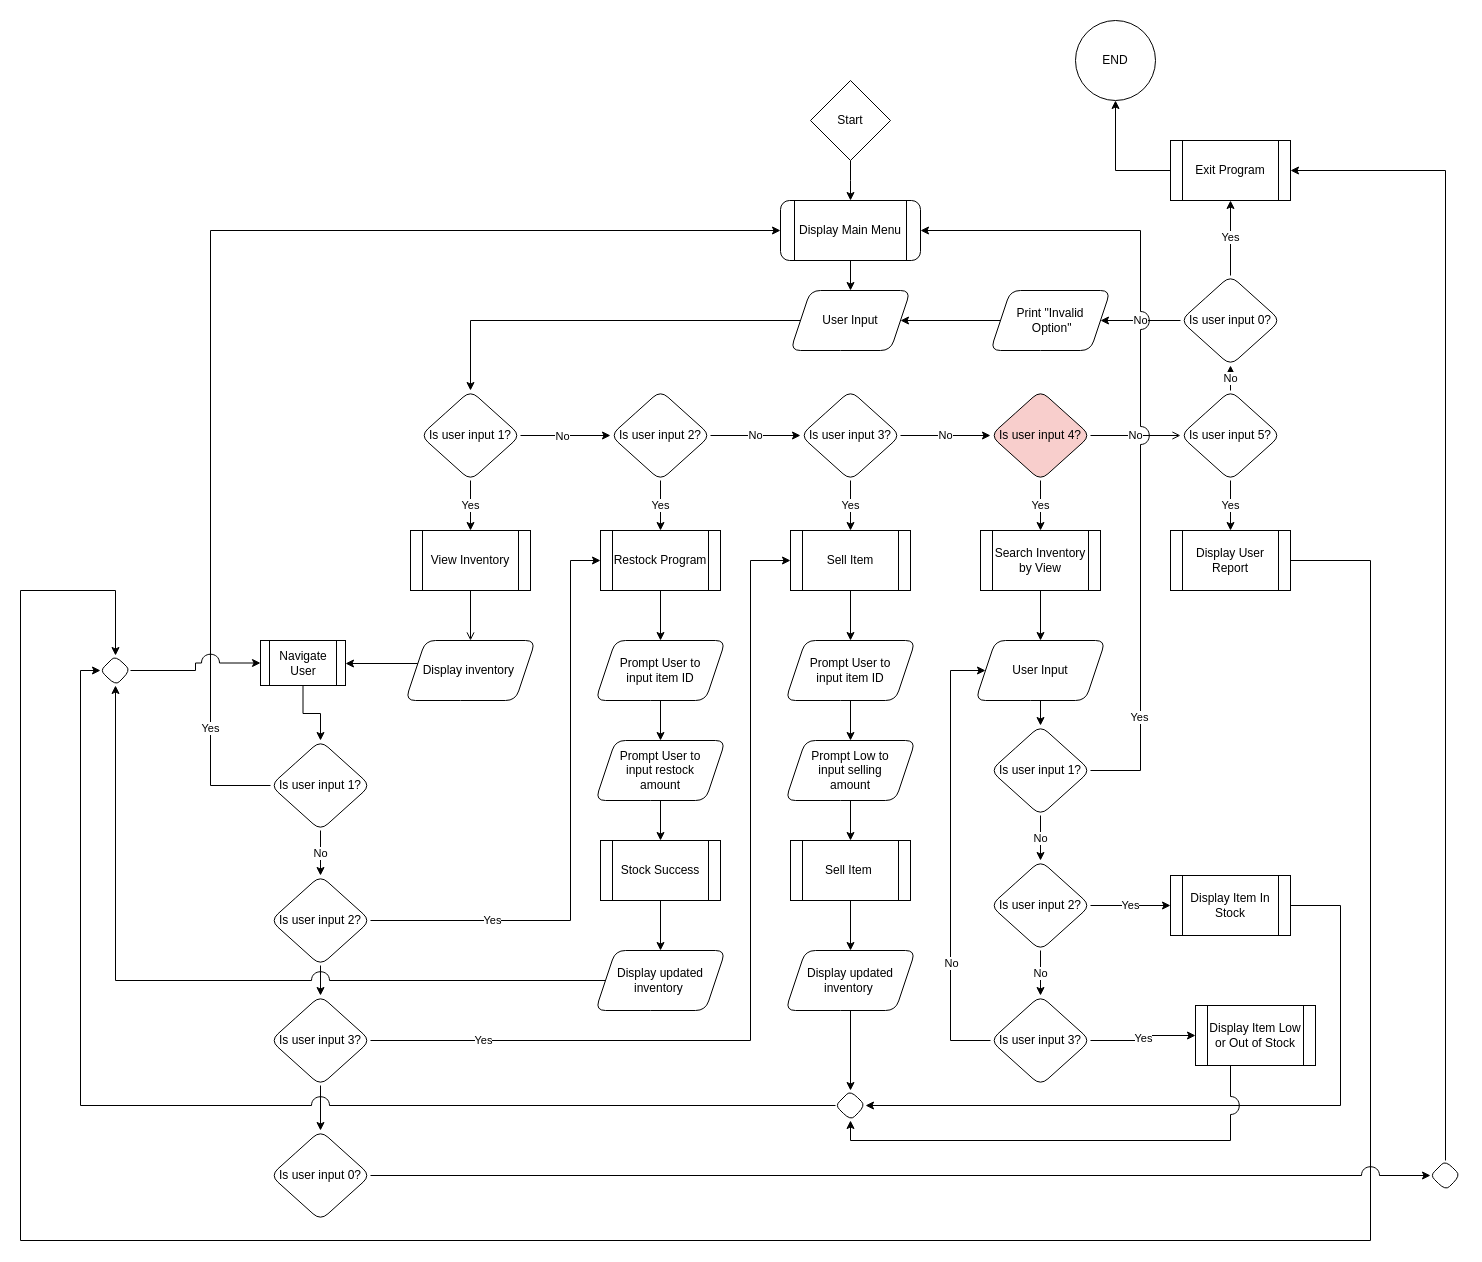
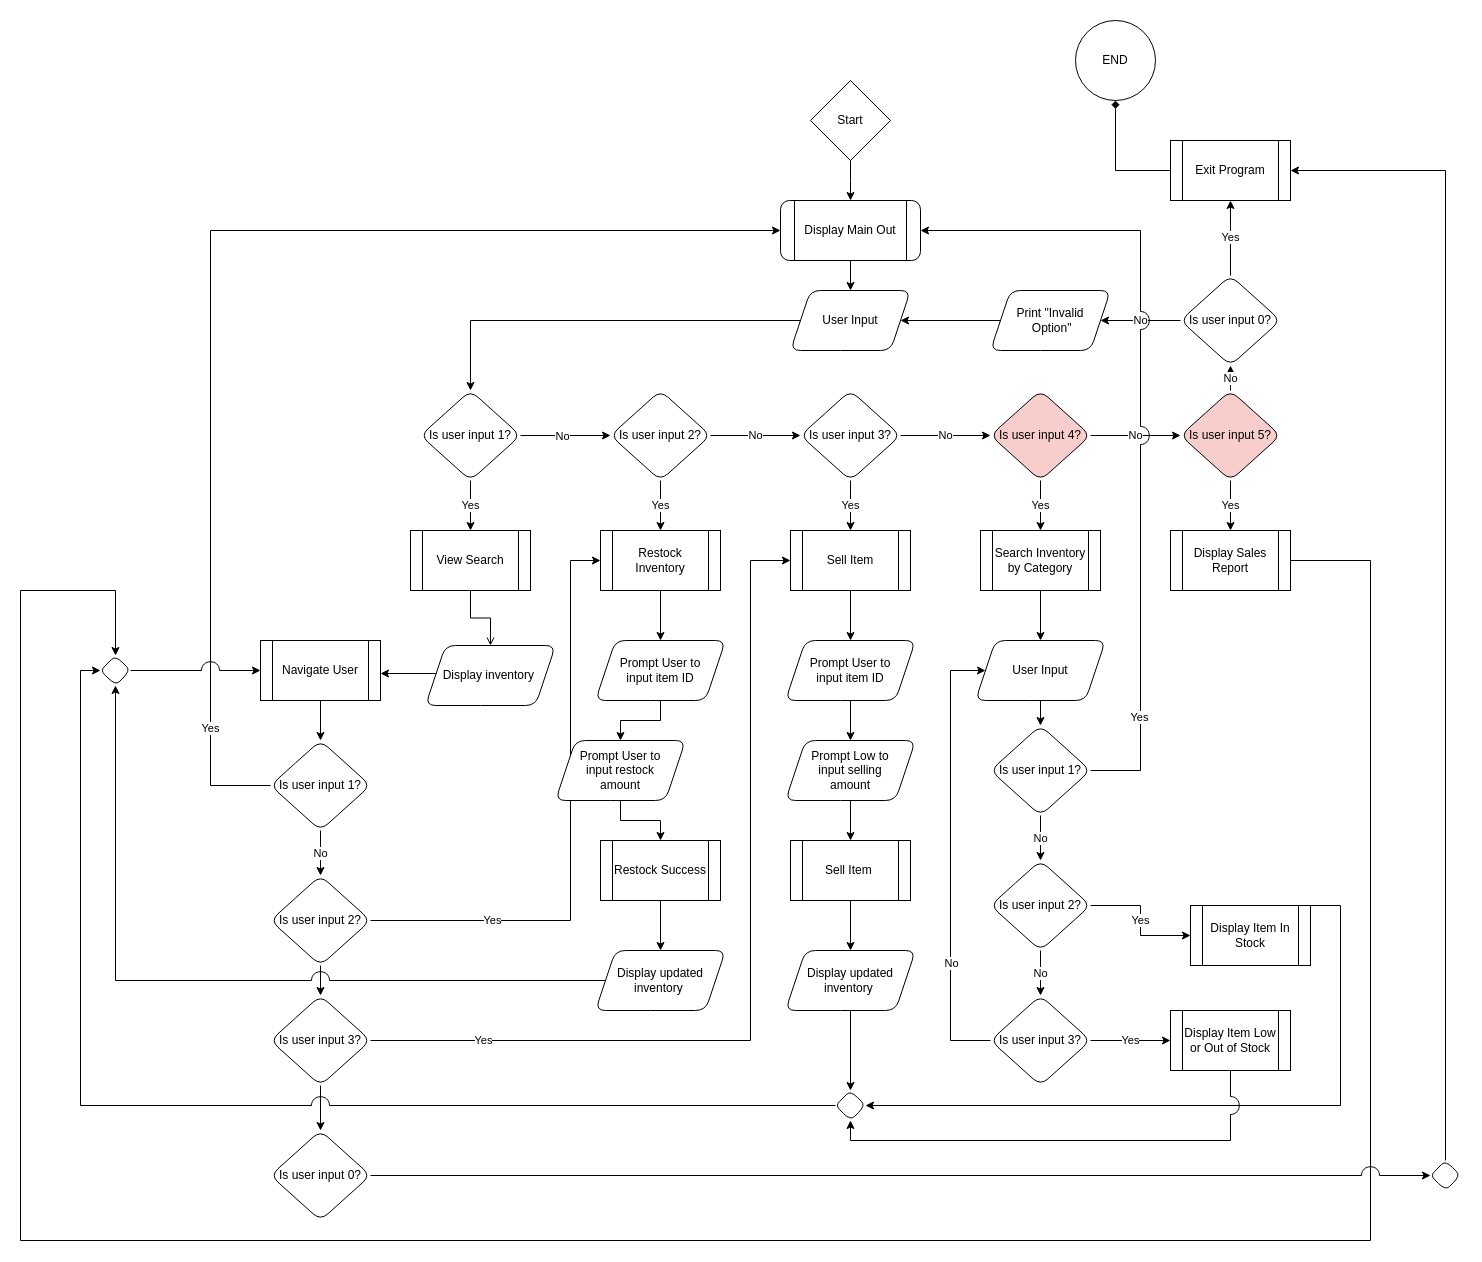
edge "Exit Program" -> "END": arrowhead classic -> diamond
node "Display Main Menu": label "Display Main Menu" -> "Display Main Out"
edge "Is user input 4?" -> "Is user input 5?": arrowhead open -> classic
node "Is user input 5?": fillcolor #ffffff -> #f8cecc
node "View Inventory": label "View Inventory" -> "View Search"
node "Restock Program": label "Restock Program" -> "Restock Inventory"
node "Search Inventory by View": label "Search Inventory by View" -> "Search Inventory by Category"
node "Display User Report": label "Display User Report" -> "Display Sales Report"
node "Navigate User": size 85x45 -> 120x60
node "Display inventory": moved (471, 671) -> (491, 676)
node "Prompt User to input restock amount": moved (661, 771) -> (621, 771)
node "Stock Success": label "Stock Success" -> "Restock Success"
node "Display Item In Stock": moved (1231, 906) -> (1251, 936)
node "Display Item Low or Out of Stock": moved (1256, 1036) -> (1231, 1041)
